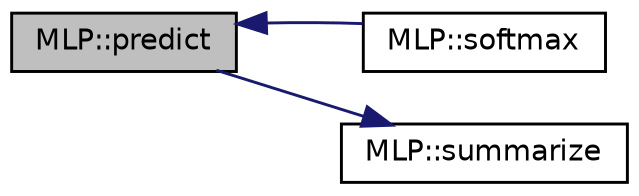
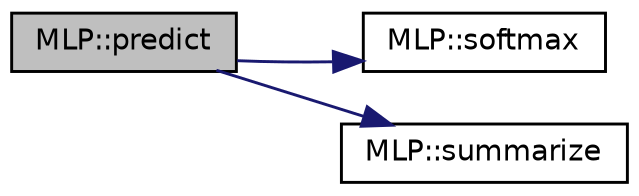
edge "MLP::softmax" -> "MLP::predict": reversed
